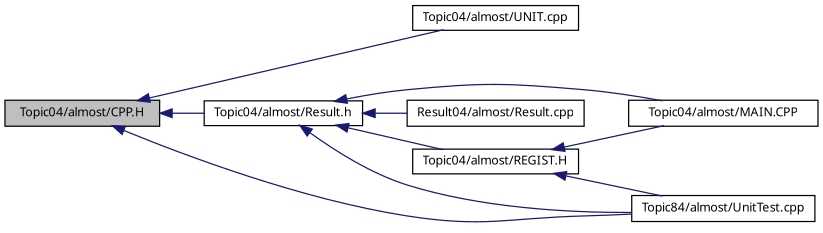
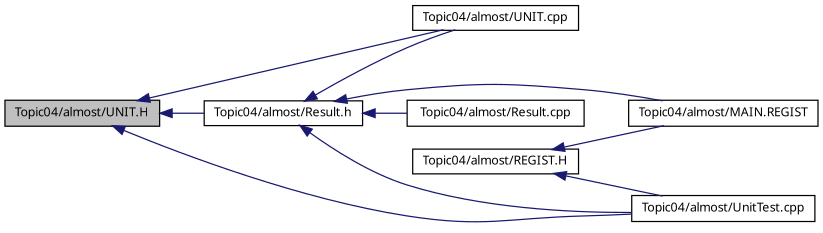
node "Topic04/almost/CPP.H": label "Topic04/almost/CPP.H" -> "Topic04/almost/UNIT.H"
node "Result04/almost/Result.cpp": label "Result04/almost/Result.cpp" -> "Topic04/almost/Result.cpp"
node "Topic04/almost/MAIN.CPP": label "Topic04/almost/MAIN.CPP" -> "Topic04/almost/MAIN.REGIST"
edge "Topic04/almost/REGIST.H" -> "Topic04/almost/Result.h": now "Topic04/almost/UNIT.cpp" -> "Topic04/almost/Result.h"
node "Topic84/almost/UnitTest.cpp": label "Topic84/almost/UnitTest.cpp" -> "Topic04/almost/UnitTest.cpp"
